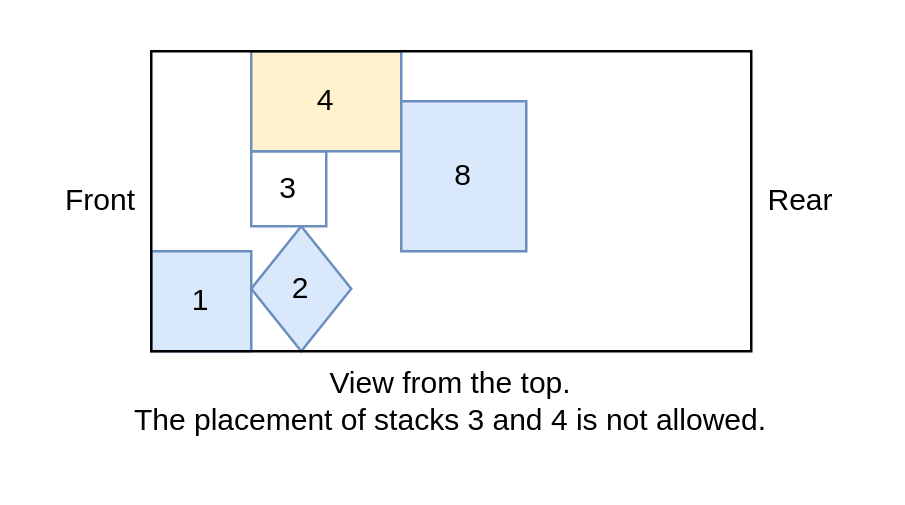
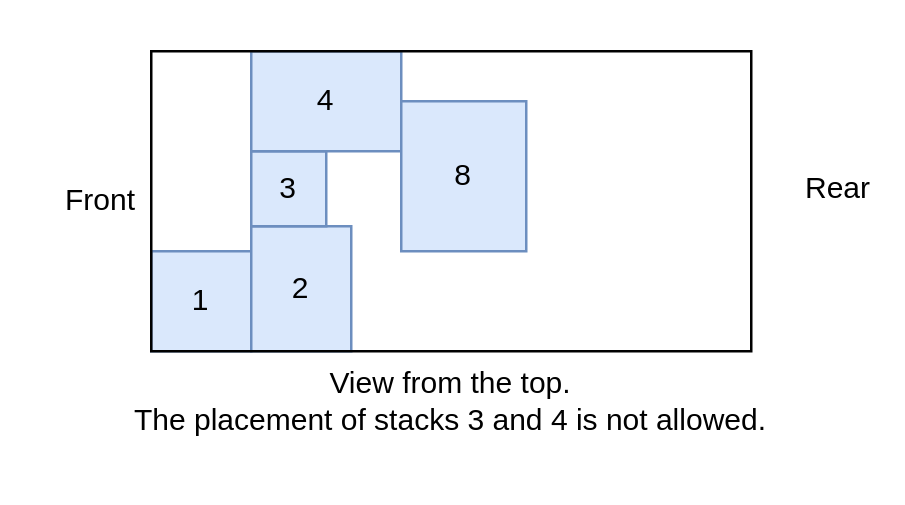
node "4": fillcolor #fff2cc -> #dae8fc
node "3": fillcolor #ffffff -> #dae8fc
node "Rear": moved (801, 201) -> (839, 189)
node "2": shape diamond -> rectangle
